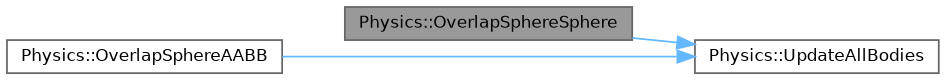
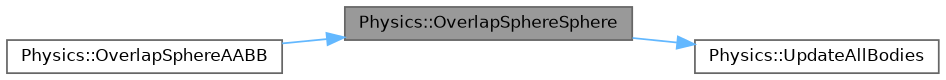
edge "Physics::OverlapSphereAABB" -> "Physics::UpdateAllBodies": now "Physics::OverlapSphereAABB" -> "Physics::OverlapSphereSphere"
